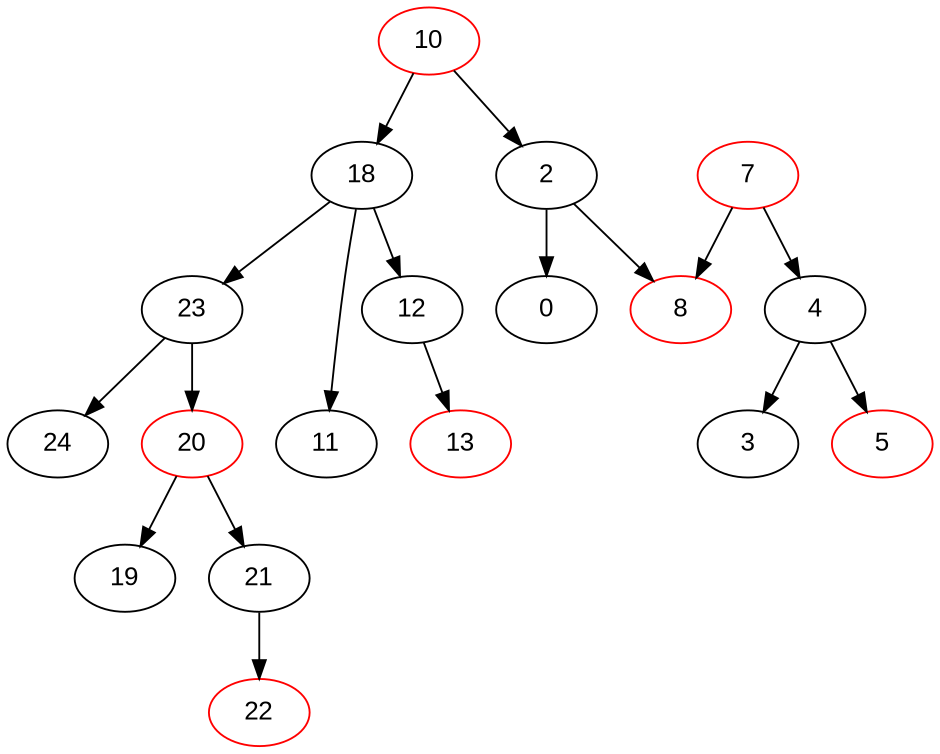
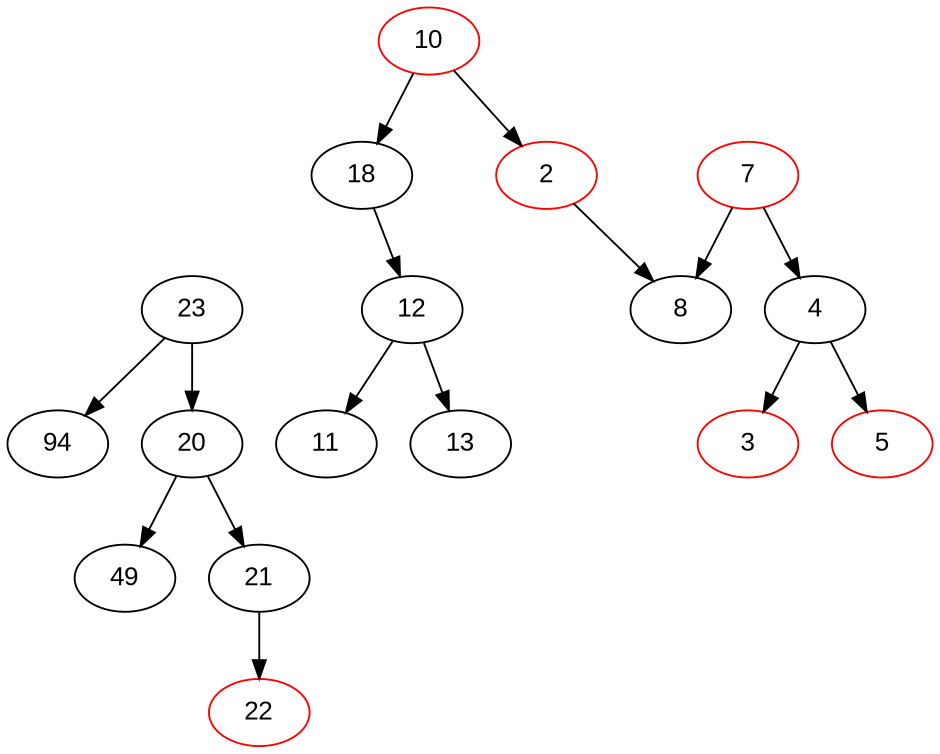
node "2": color black -> red
edge "18" -> "23": removed
edge "18" -> "11": now "12" -> "11"
node "0": removed
node "8": color red -> black
node "24": label "24" -> "94"
node "20": color red -> black
node "13": color red -> black
node "3": color black -> red
node "19": label "19" -> "49"
